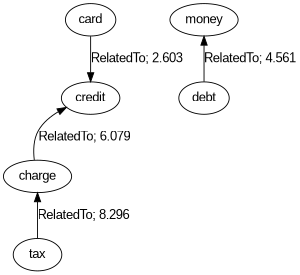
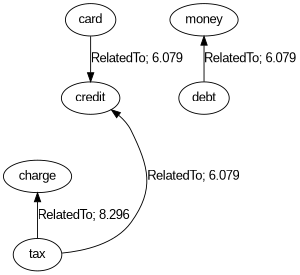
edge "card" -> "credit": label "RelatedTo; 2.603" -> "RelatedTo; 6.079"
edge "debt" -> "money": label "RelatedTo; 4.561" -> "RelatedTo; 6.079"
edge "charge" -> "credit": now "tax" -> "credit"
